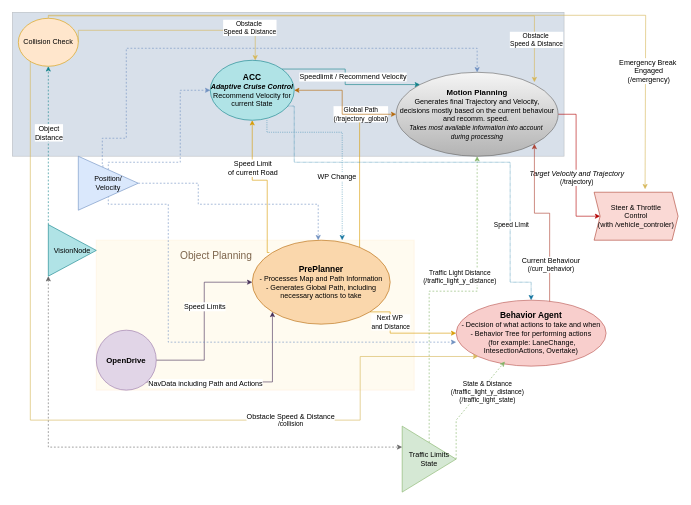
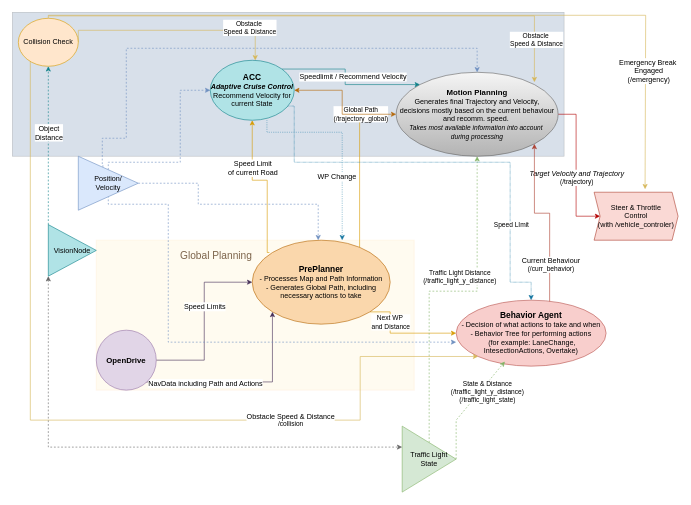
node "Object Planning": label "Object Planning" -> "Global Planning"
node "Traffic Limits State": label "Traffic Limits State" -> "Traffic Light State"
